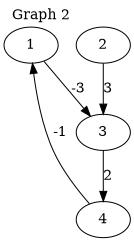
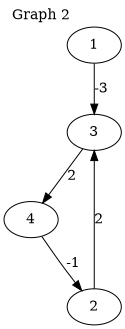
edge "2" -> "3": label "3" -> "2"
edge "4" -> "1": now "4" -> "2"
